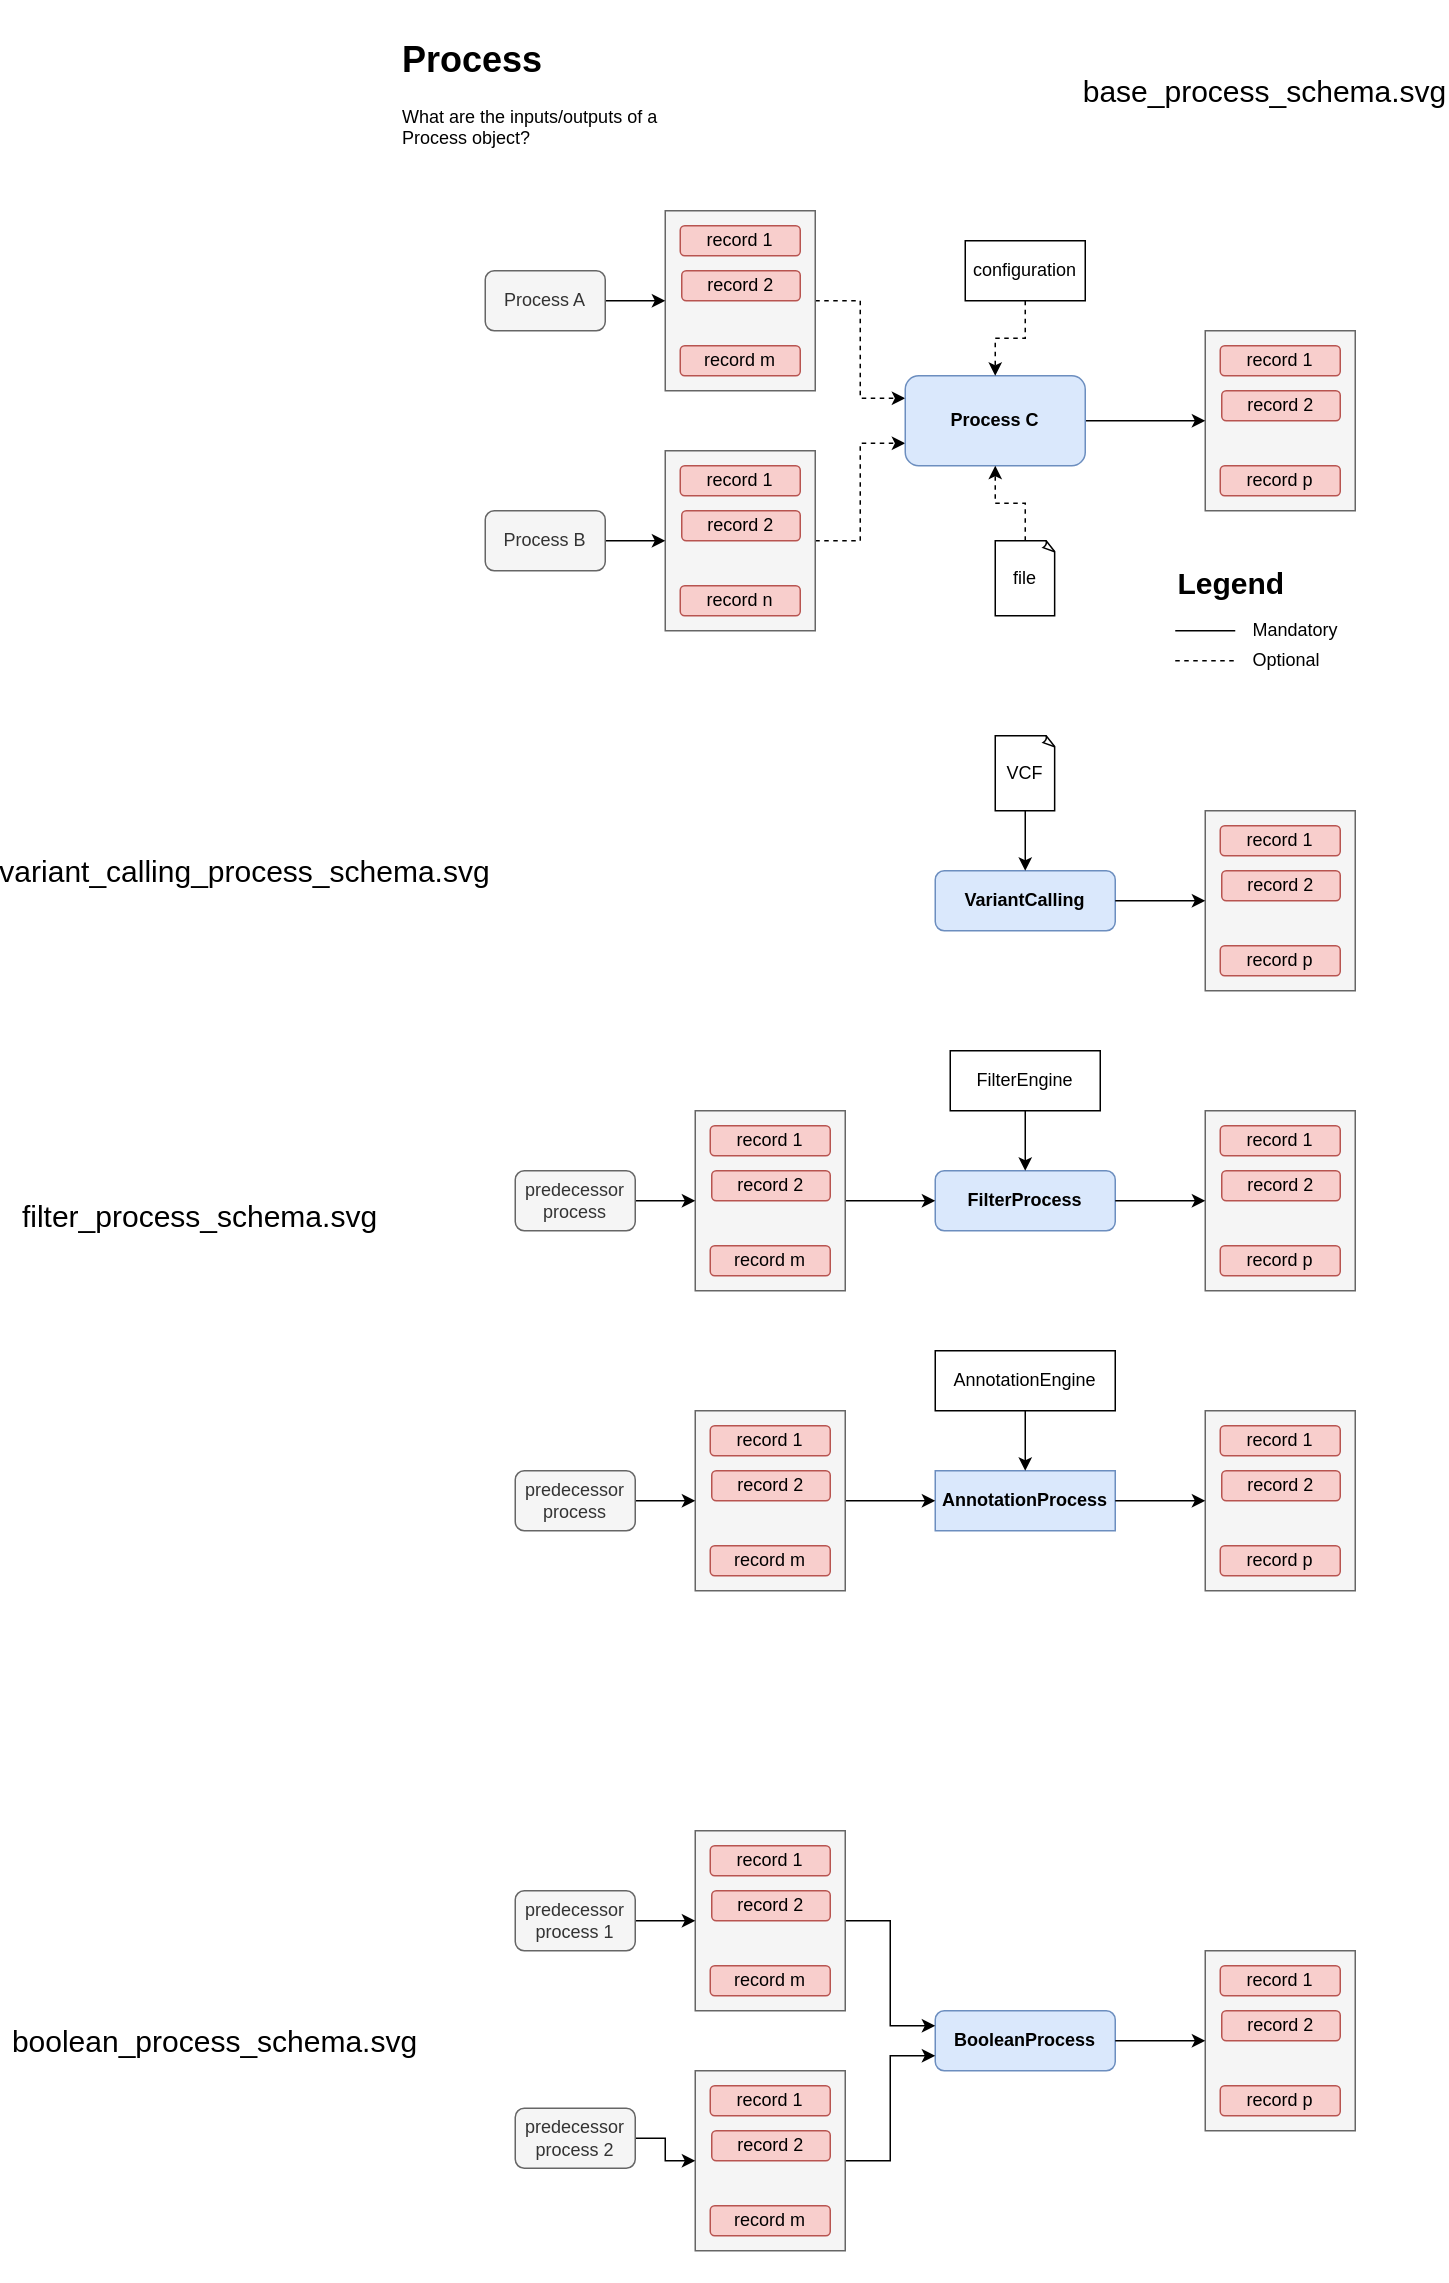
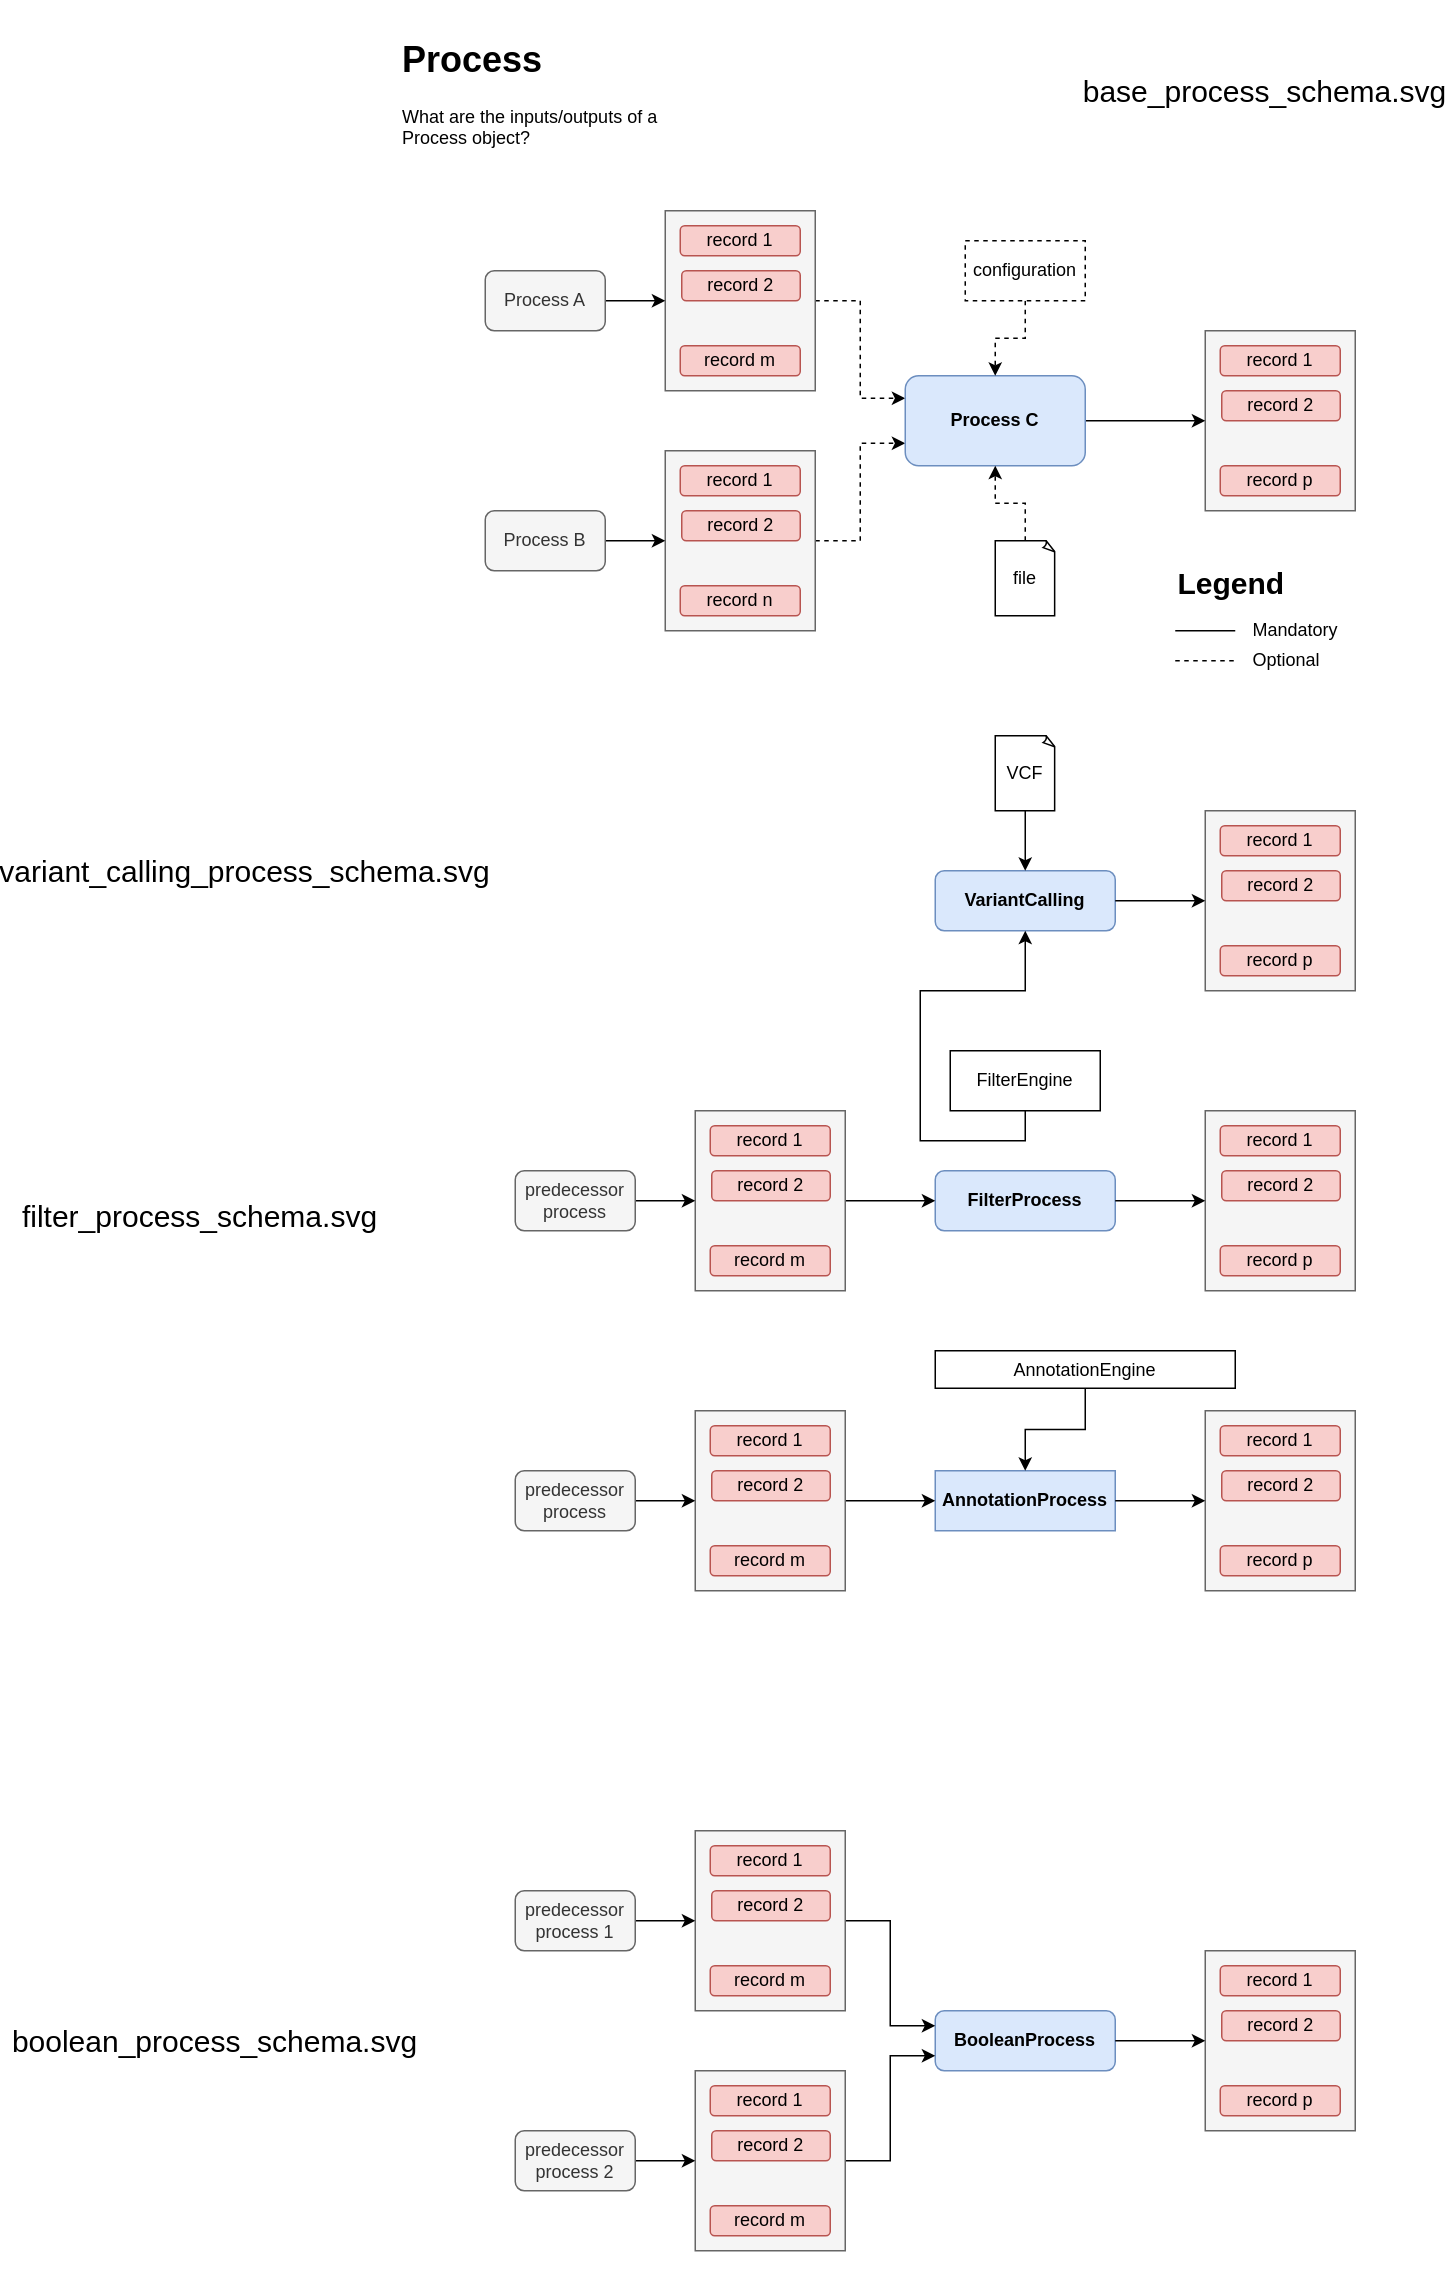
node "configuration": style solid -> dashed
edge "FilterEngine" -> "FilterProcess": now "FilterEngine" -> "VariantCalling"
node "AnnotationEngine": size 180x60 -> 300x38
node "predecessor process 2": moved (575, 2138) -> (575, 2161)
